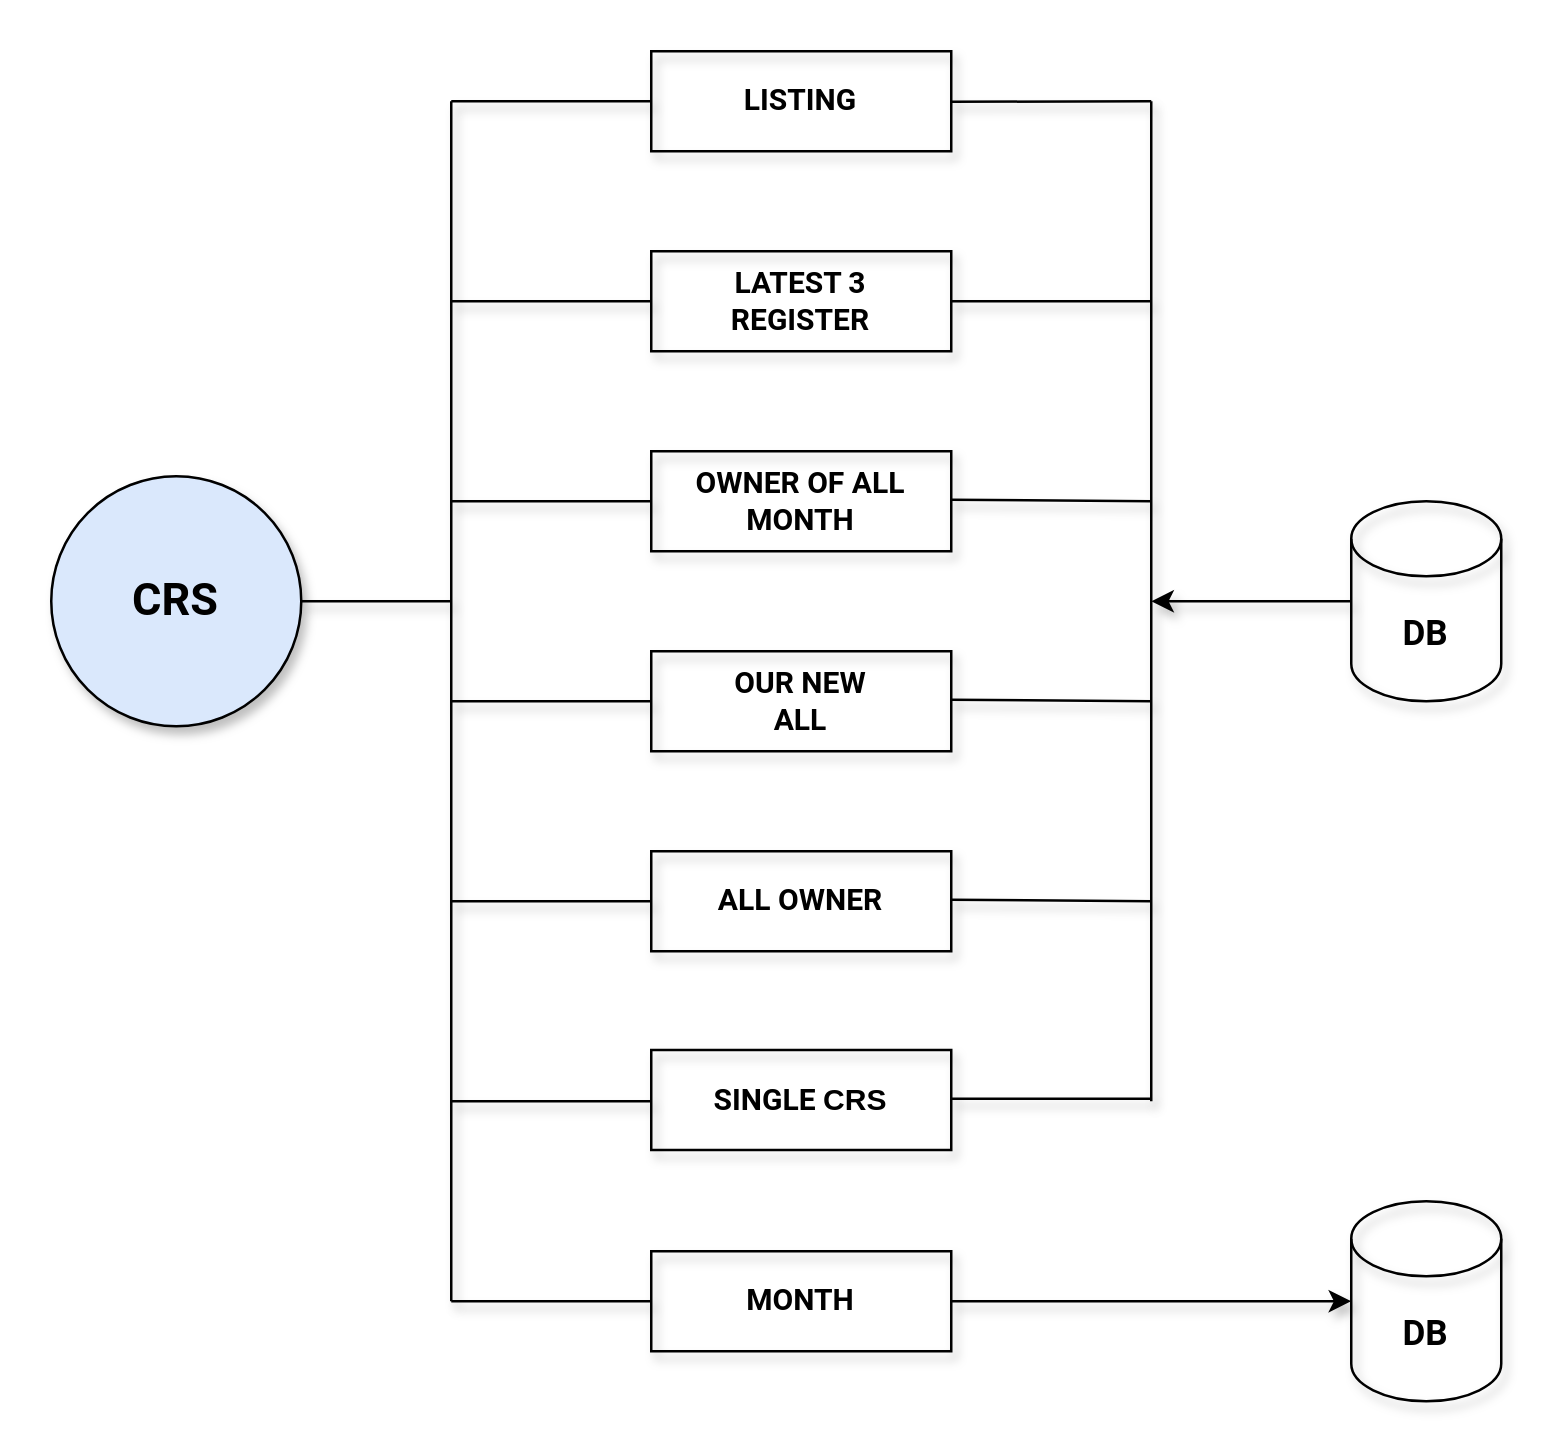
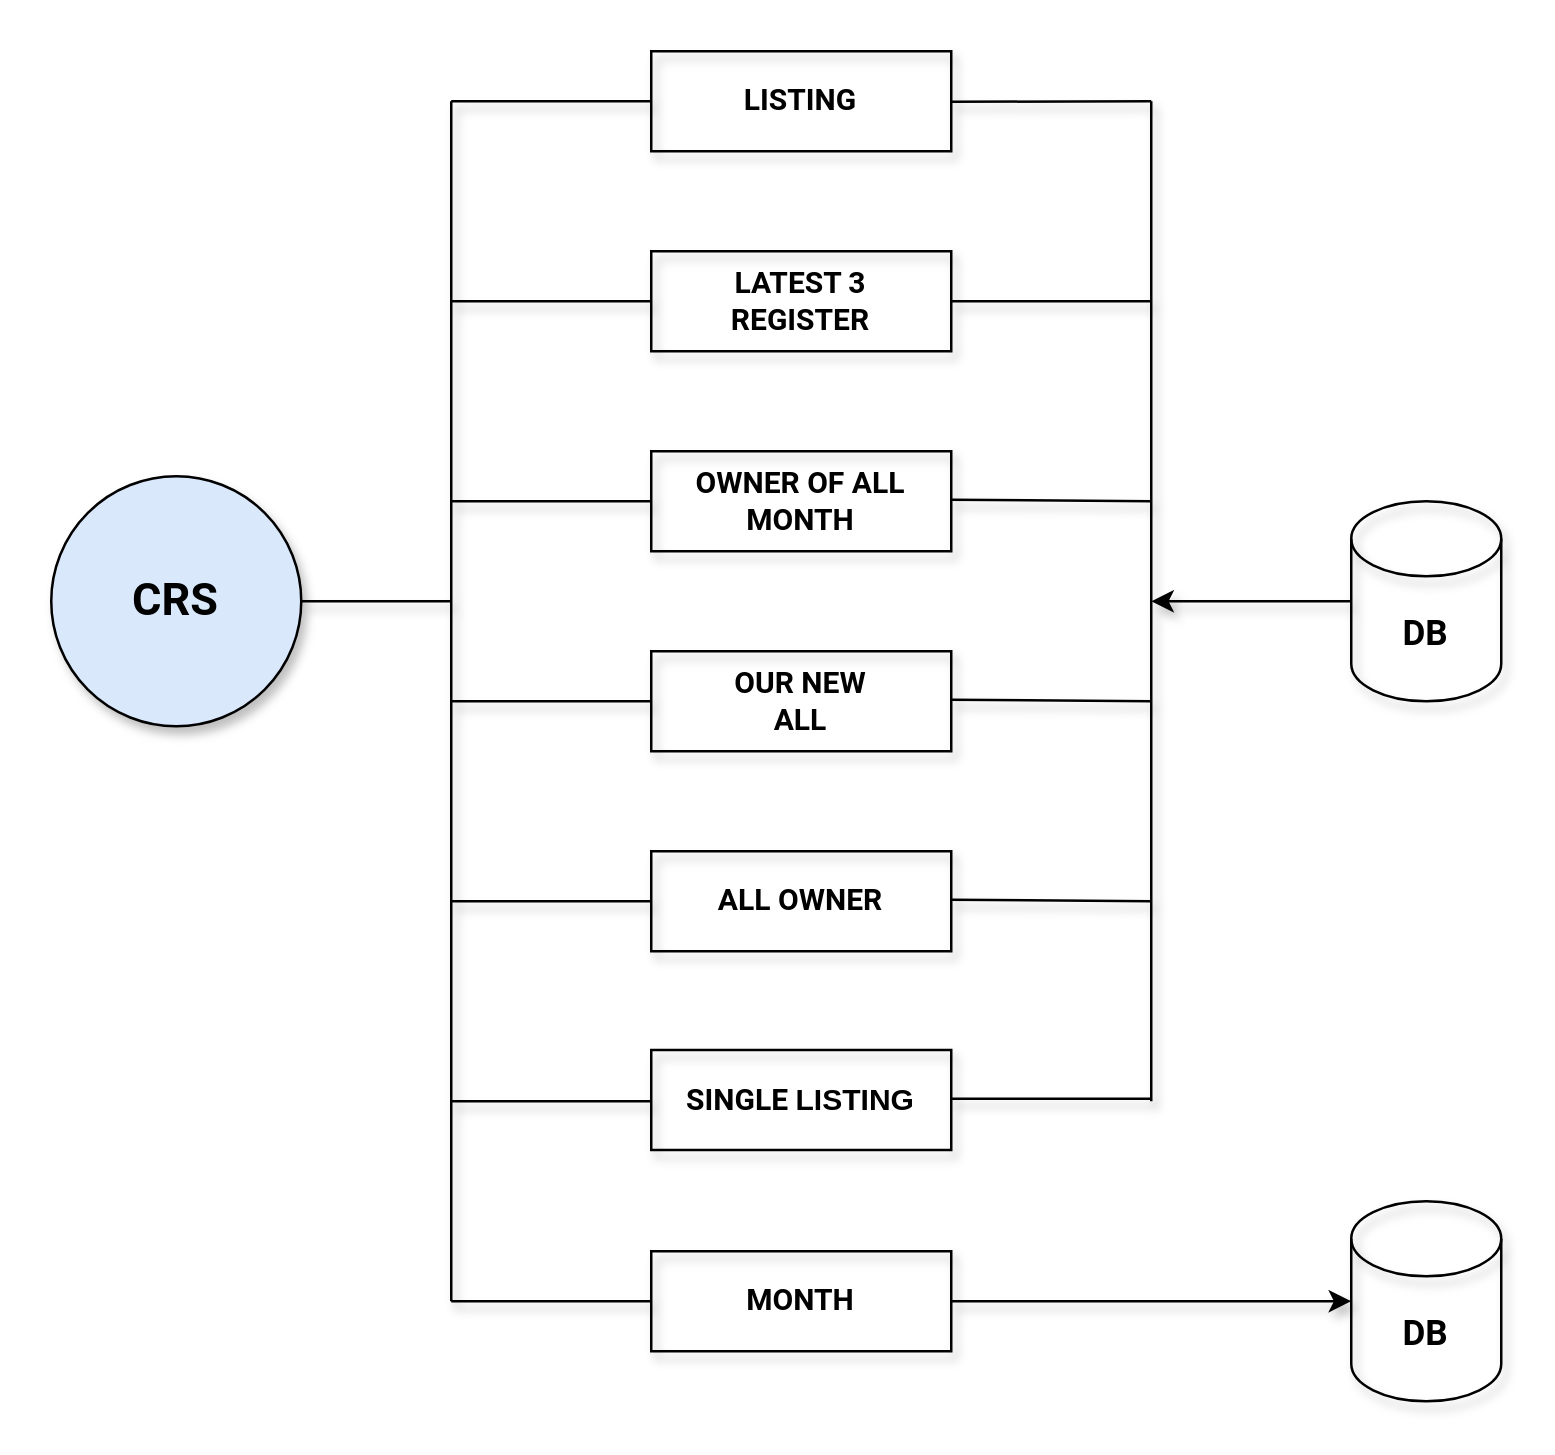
node "SINGLE CRS": label "SINGLE CRS" -> "SINGLE LISTING"
